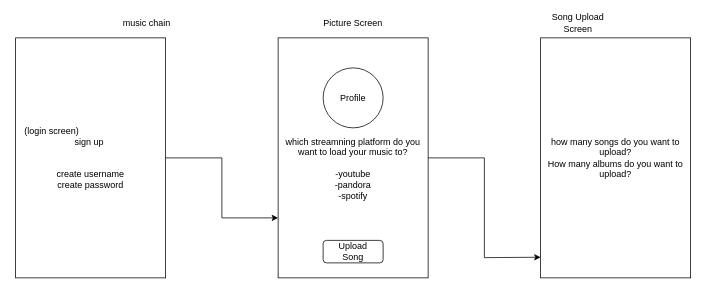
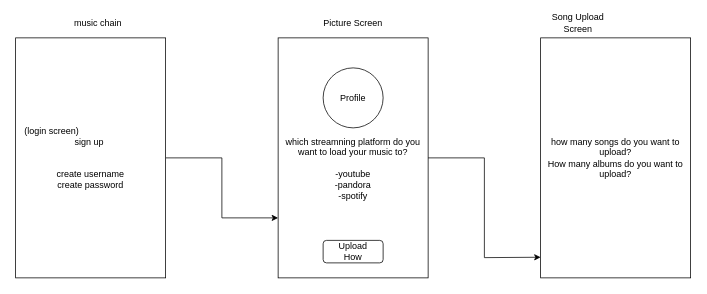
node "music chain": moved (147, 23) -> (98, 23)
node "Upload Song": label "Upload Song" -> "Upload How"
